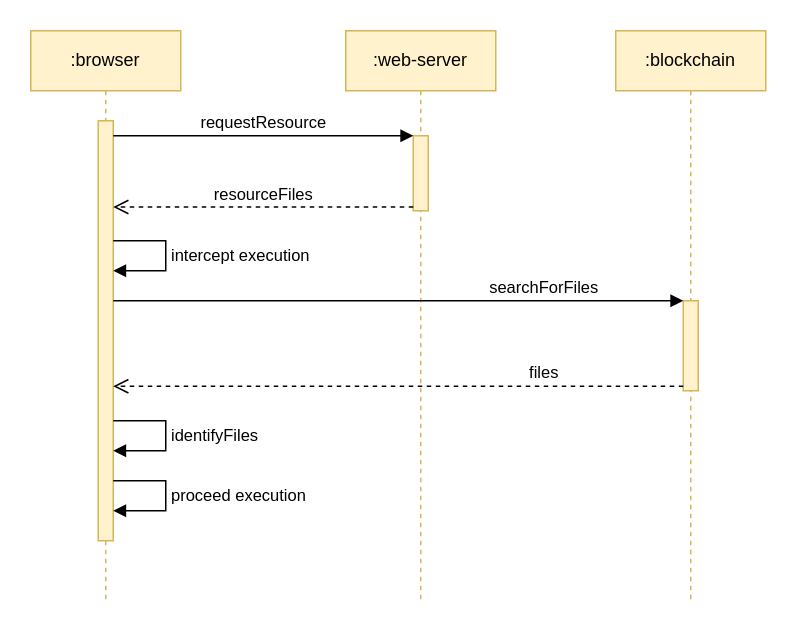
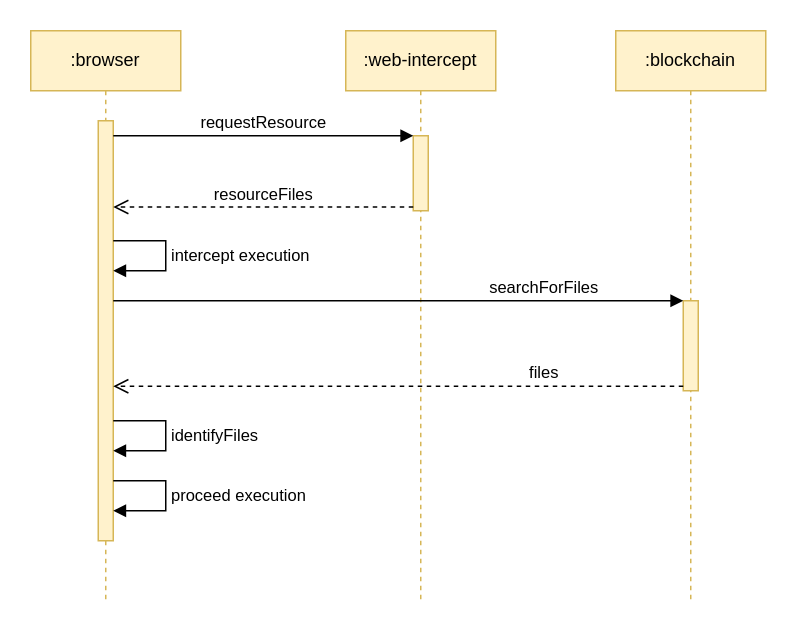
node ":web-server": label ":web-server" -> ":web-intercept"
